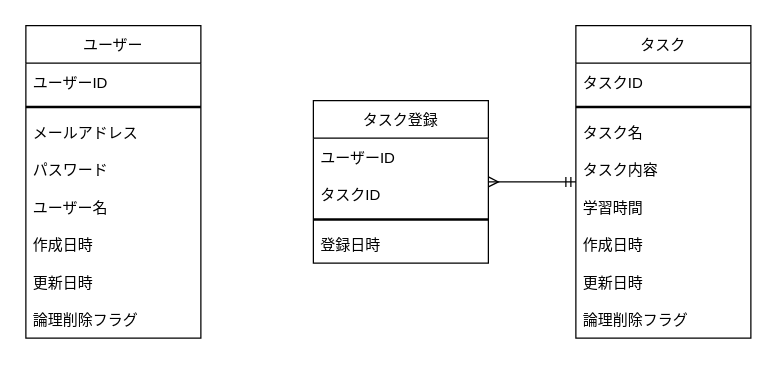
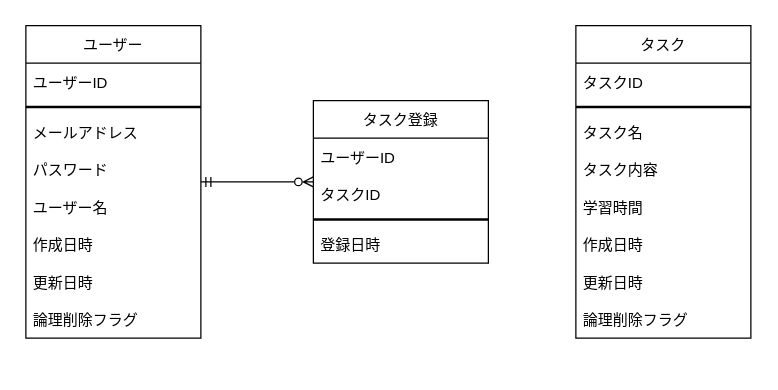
edge "ユーザー" -- "タスク登録": added
edge "タスク登録" -- "タスク": removed
